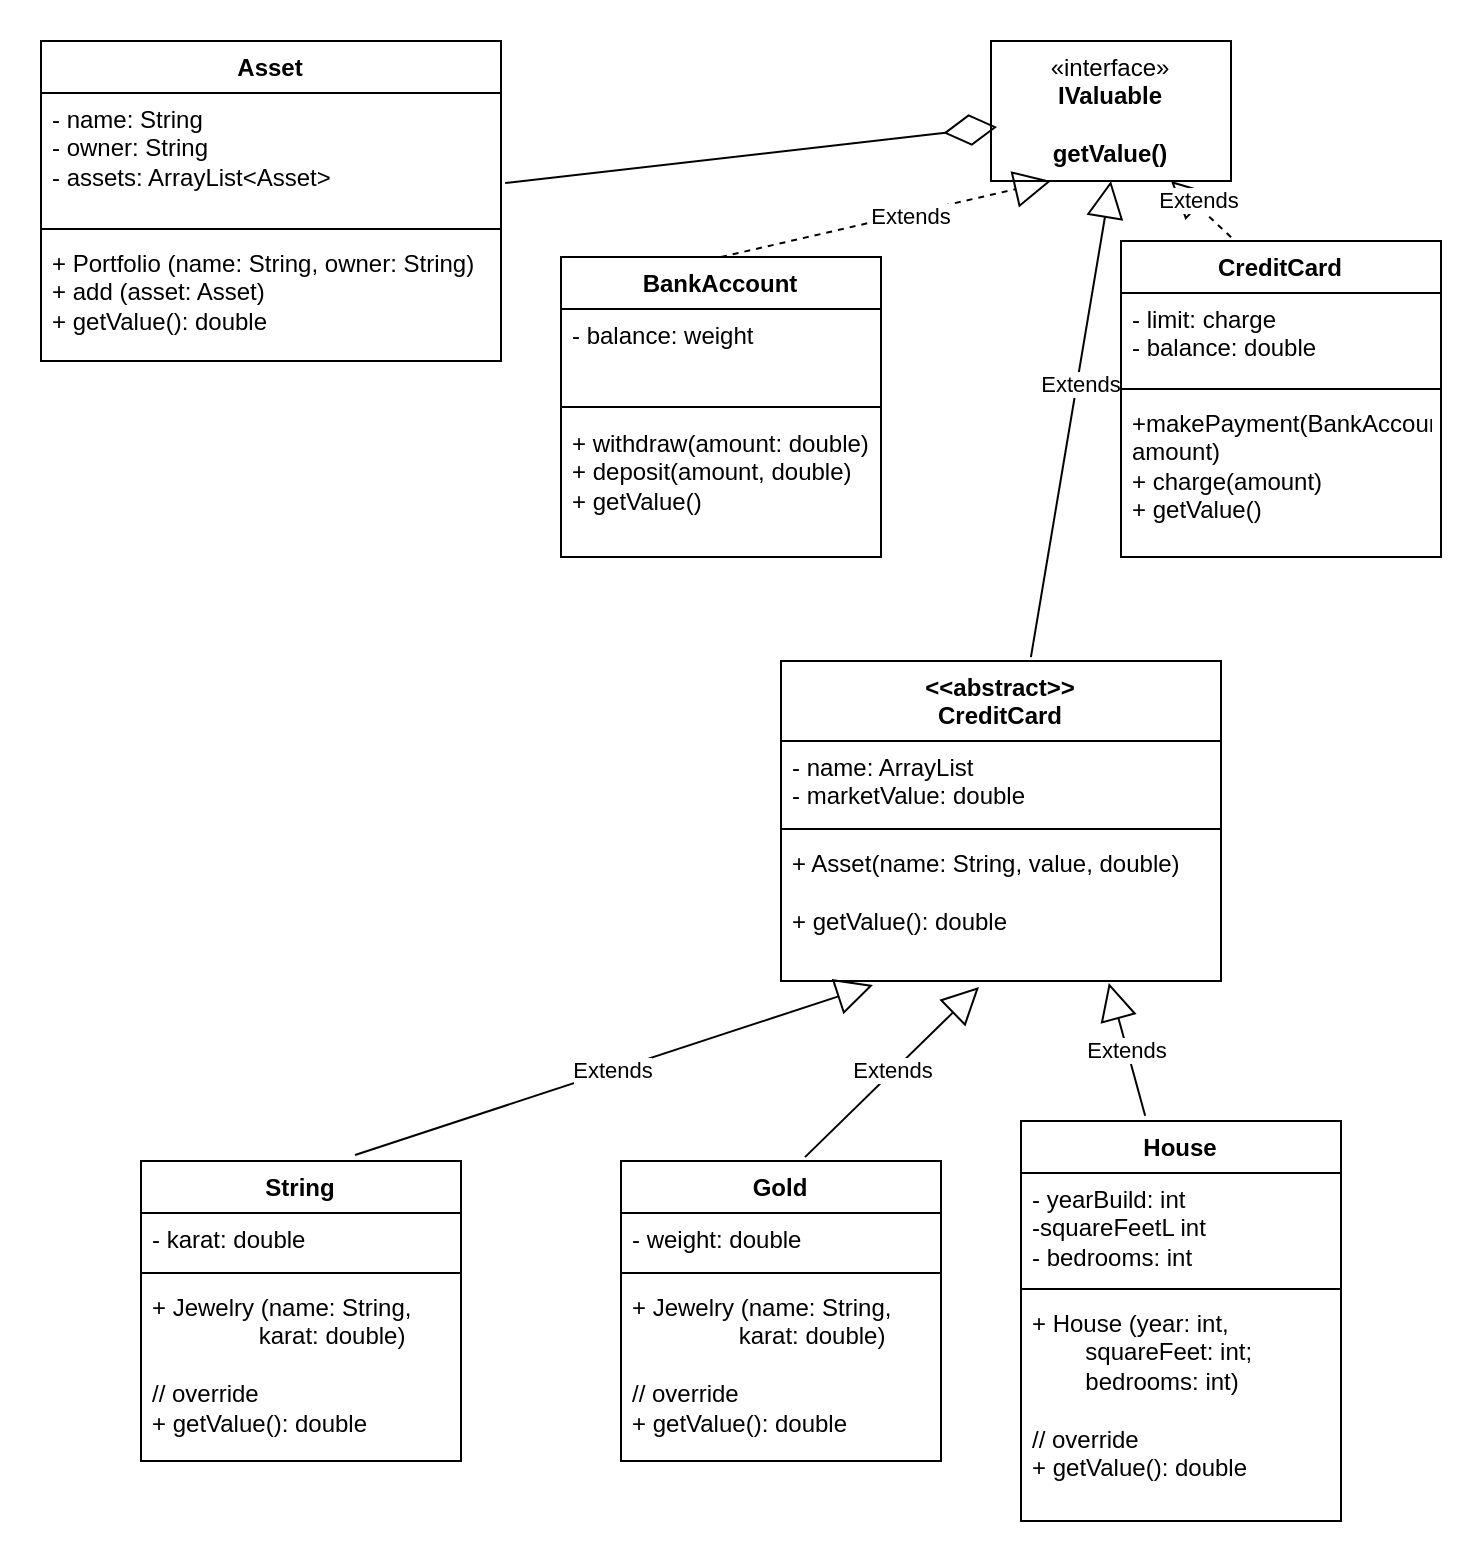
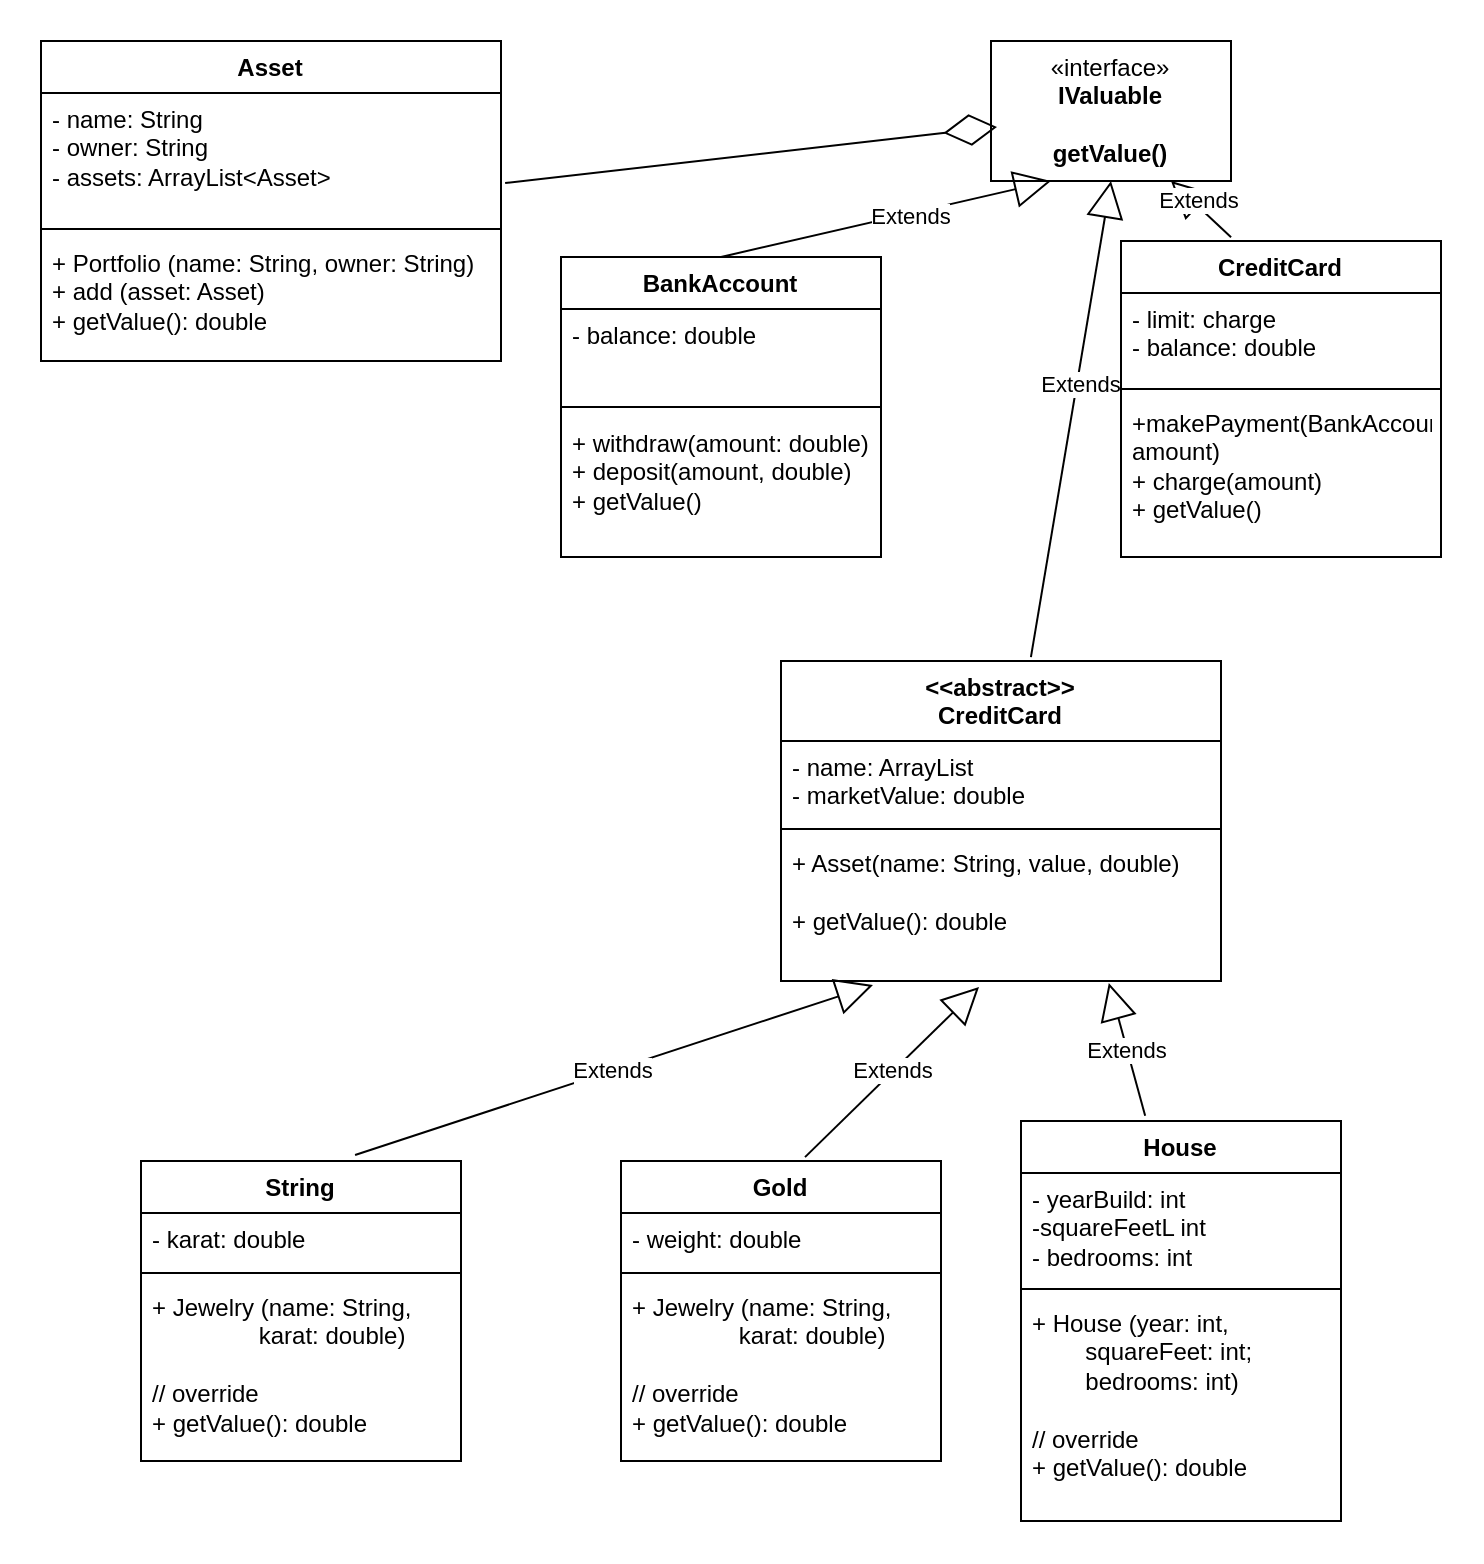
edge "CreditCard" -> "«interface» IValuable getValue()": style dashed -> solid
edge "BankAccount" -> "«interface» IValuable getValue()": style dashed -> solid
node "- balance: weight": label "- balance: weight" -> "- balance: double"
